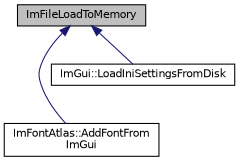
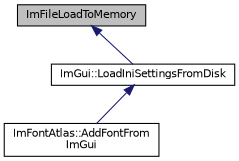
edge "ImFontAtlas::AddFontFrom ImGui" -> "ImFileLoadToMemory": now "ImFontAtlas::AddFontFrom ImGui" -> "ImGui::LoadIniSettingsFromDisk"
